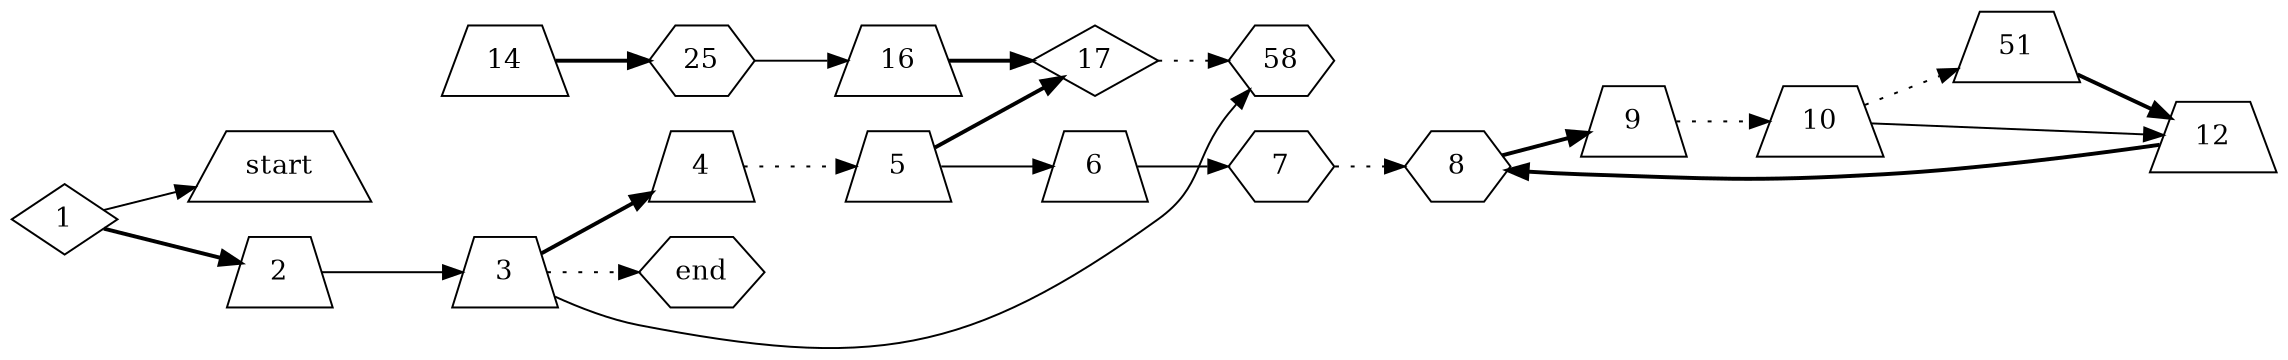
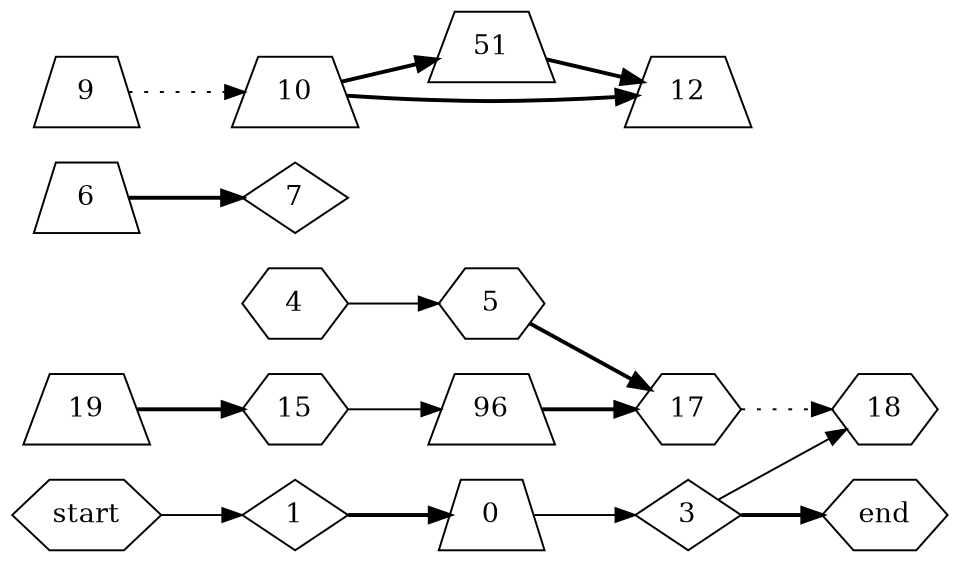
node "14": label "14" -> "19"
node "25": label "25" -> "15"
node "16": label "16" -> "96"
node "17": shape diamond -> hexagon
node "58": label "58" -> "18"
edge "10" -> "51": style dotted -> bold
edge "10" -> "12": style solid -> bold
node "start": shape trapezium -> hexagon
node "4": shape trapezium -> hexagon
edge "4" -> "5": style dotted -> solid
node "5": shape trapezium -> hexagon
edge "5" -> "6": removed
edge "6" -> "7": style solid -> bold
node "7": shape hexagon -> diamond
node "8": removed
edge "1" -> "start": reversed
edge "3" -> "4": removed
node "2": label "2" -> "0"
node "3": shape trapezium -> diamond
edge "3" -> "end": style dotted -> bold
